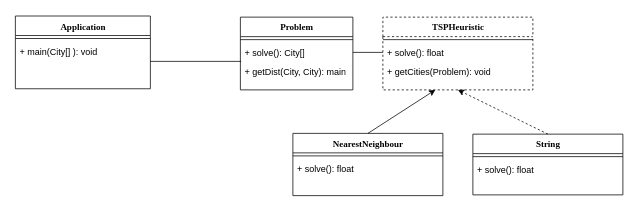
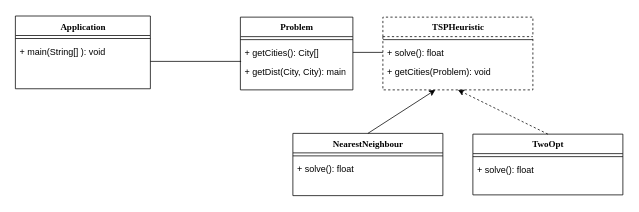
node "+ main(City[] ): void": label "+ main(City[] ): void" -> "+ main(String[] ): void"
node "+ solve(): City[]": label "+ solve(): City[]" -> "+ getCities(): City[]"
node "String": label "String" -> "TwoOpt"
